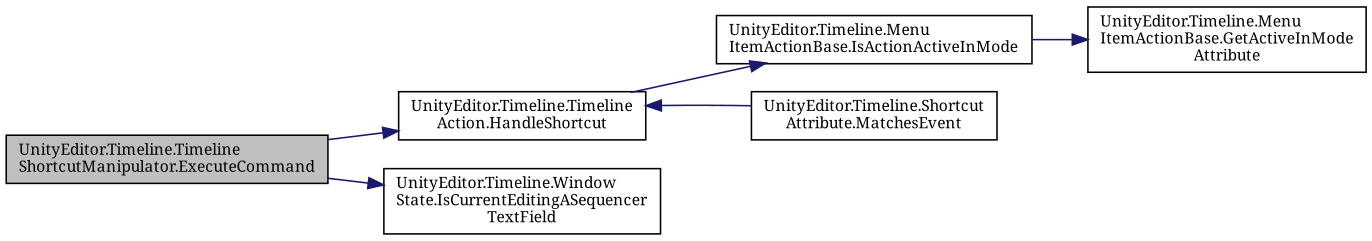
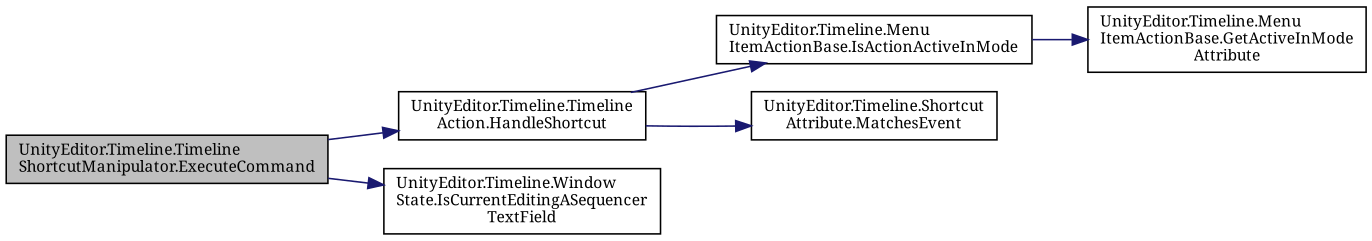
edge "UnityEditor.Timeline.Shortcut Attribute.MatchesEvent" -> "UnityEditor.Timeline.Timeline Action.HandleShortcut": reversed
